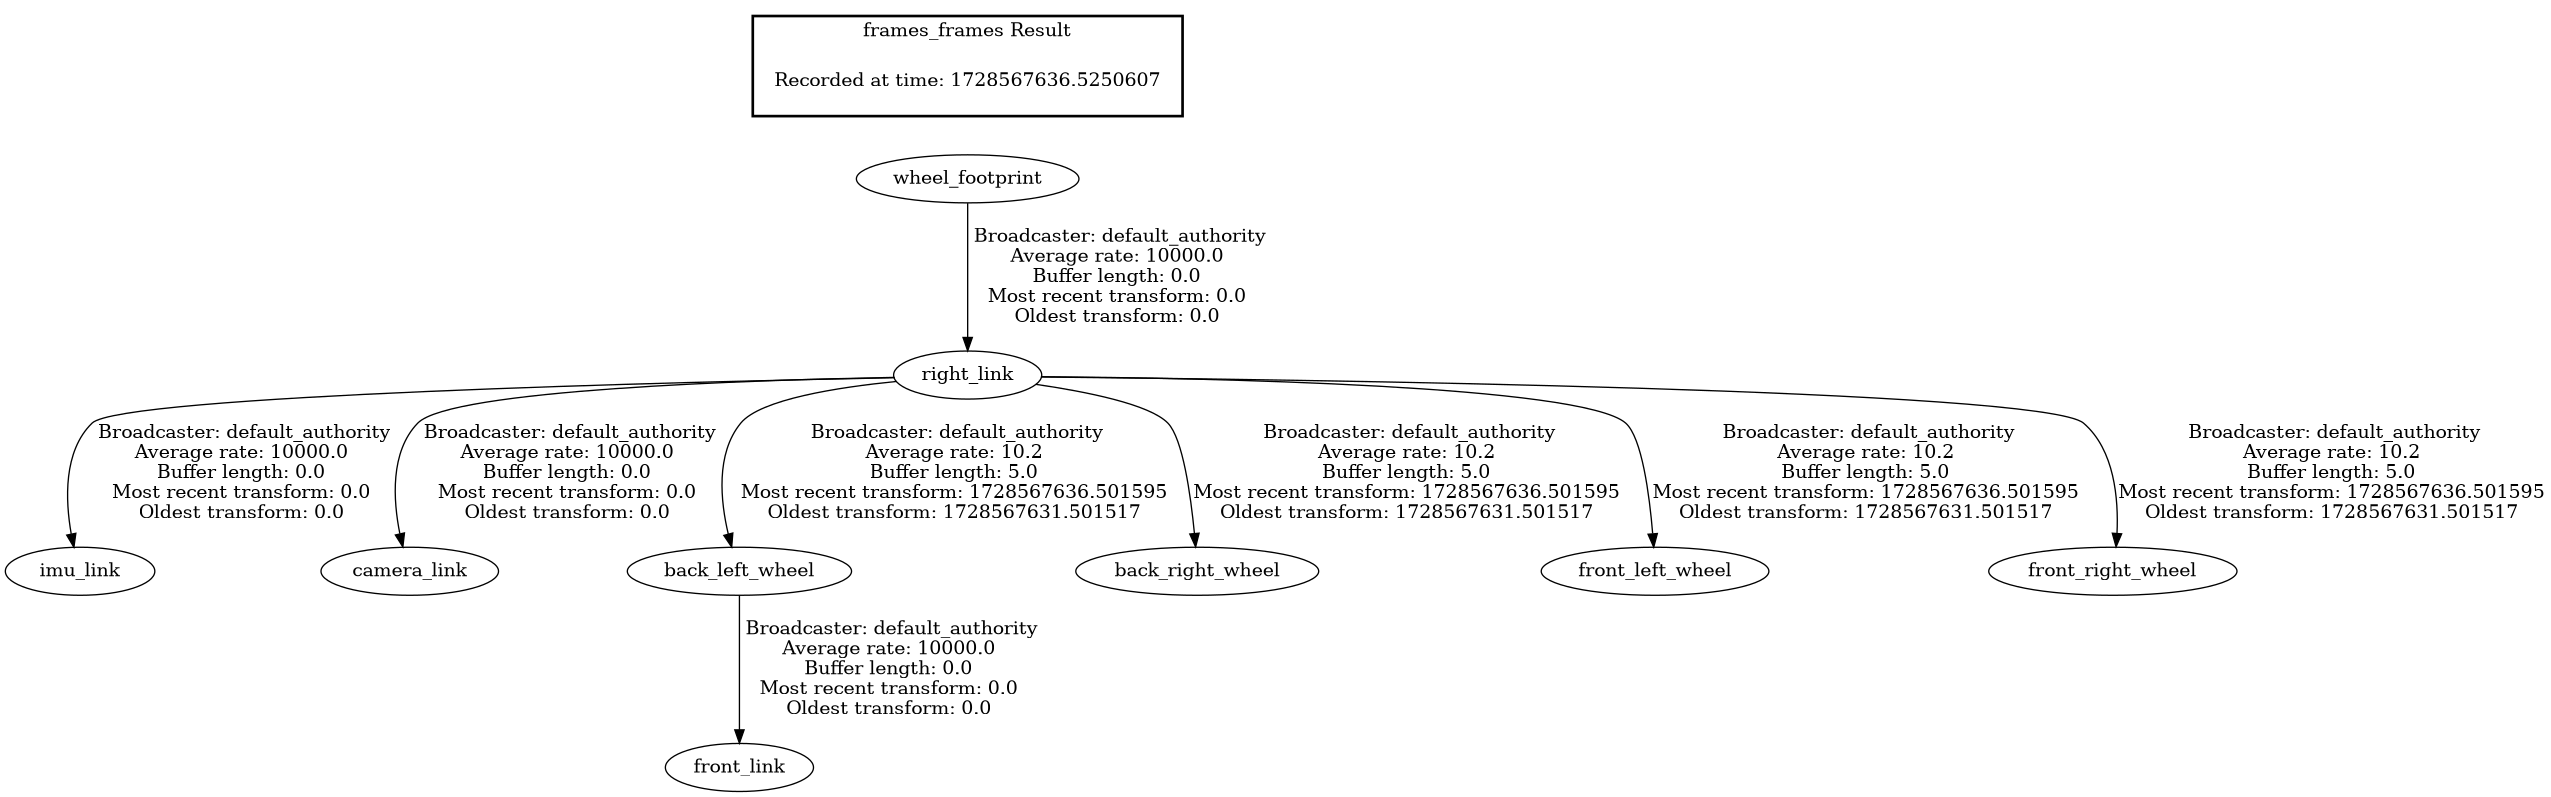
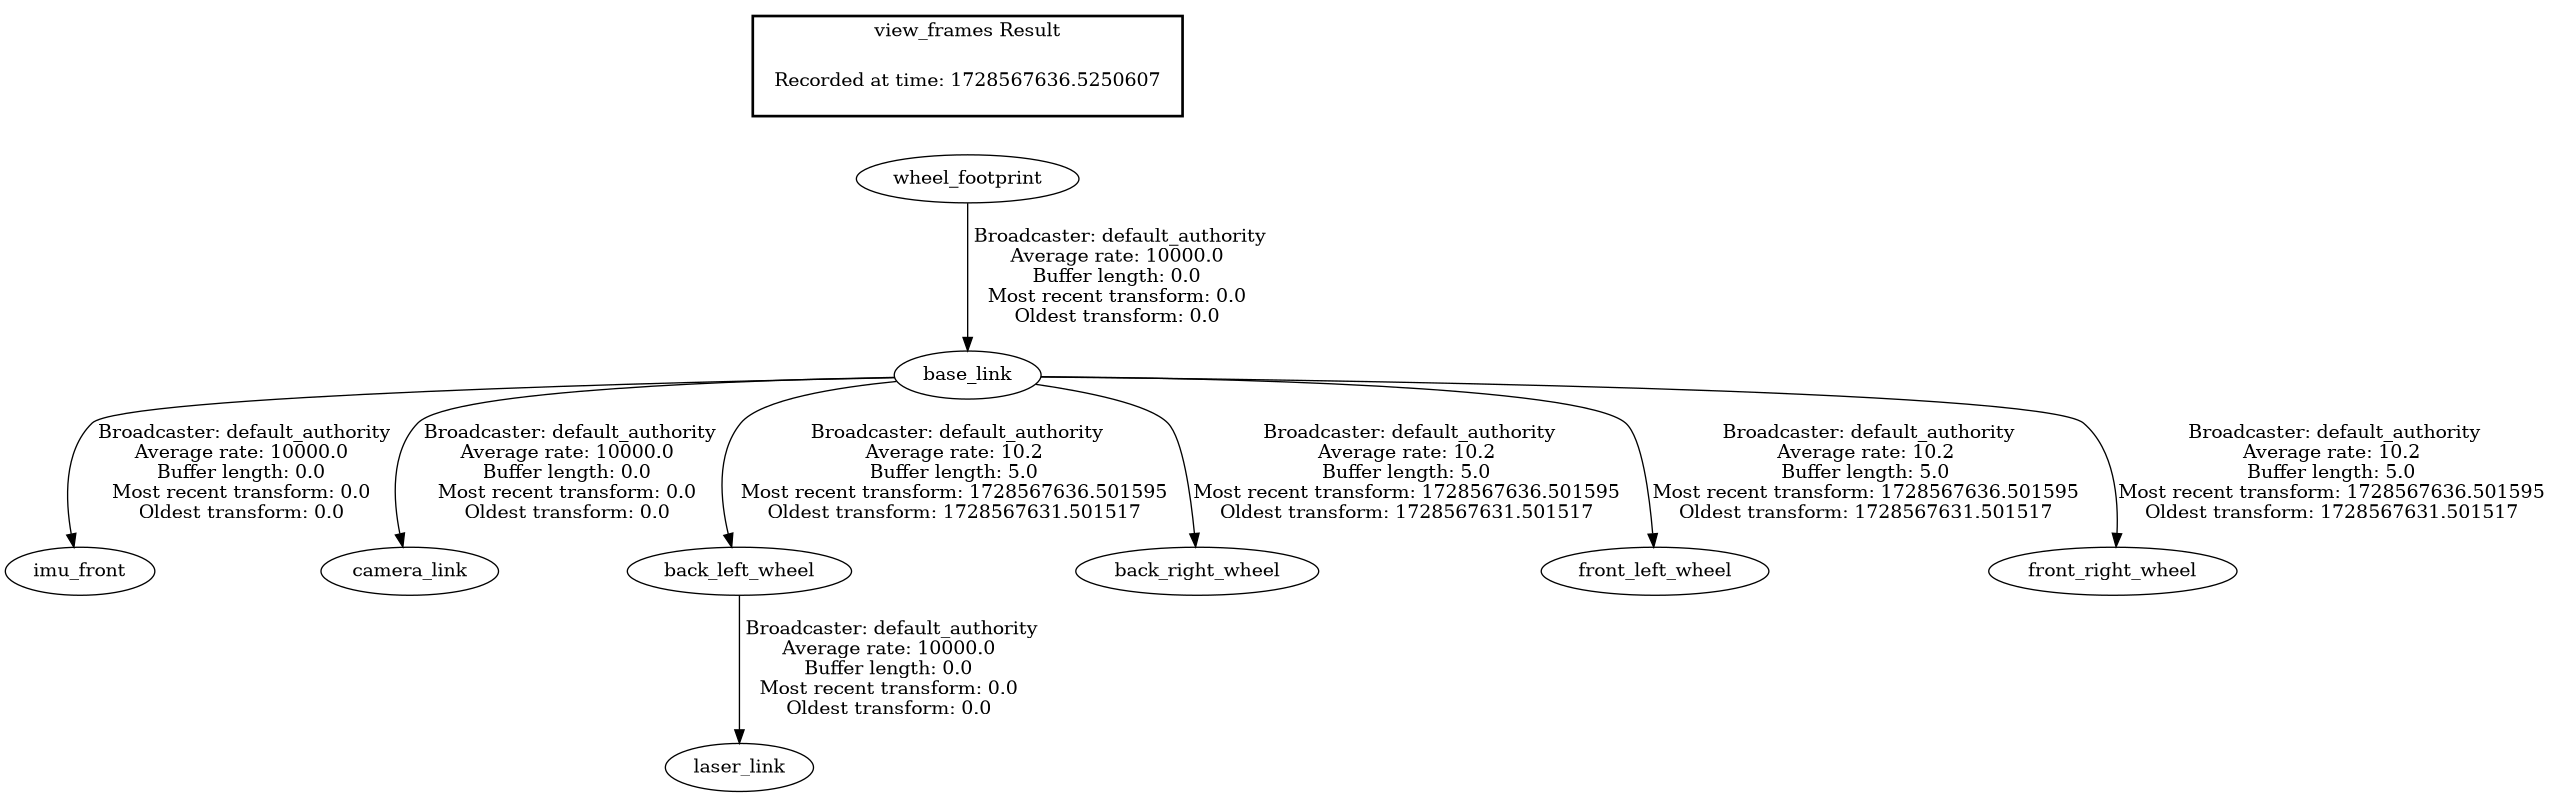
cluster "frames_frames Result": label "frames_frames Result" -> "view_frames Result"
node "right_link": label "right_link" -> "base_link"
node "imu_link": label "imu_link" -> "imu_front"
node "front_link": label "front_link" -> "laser_link"
